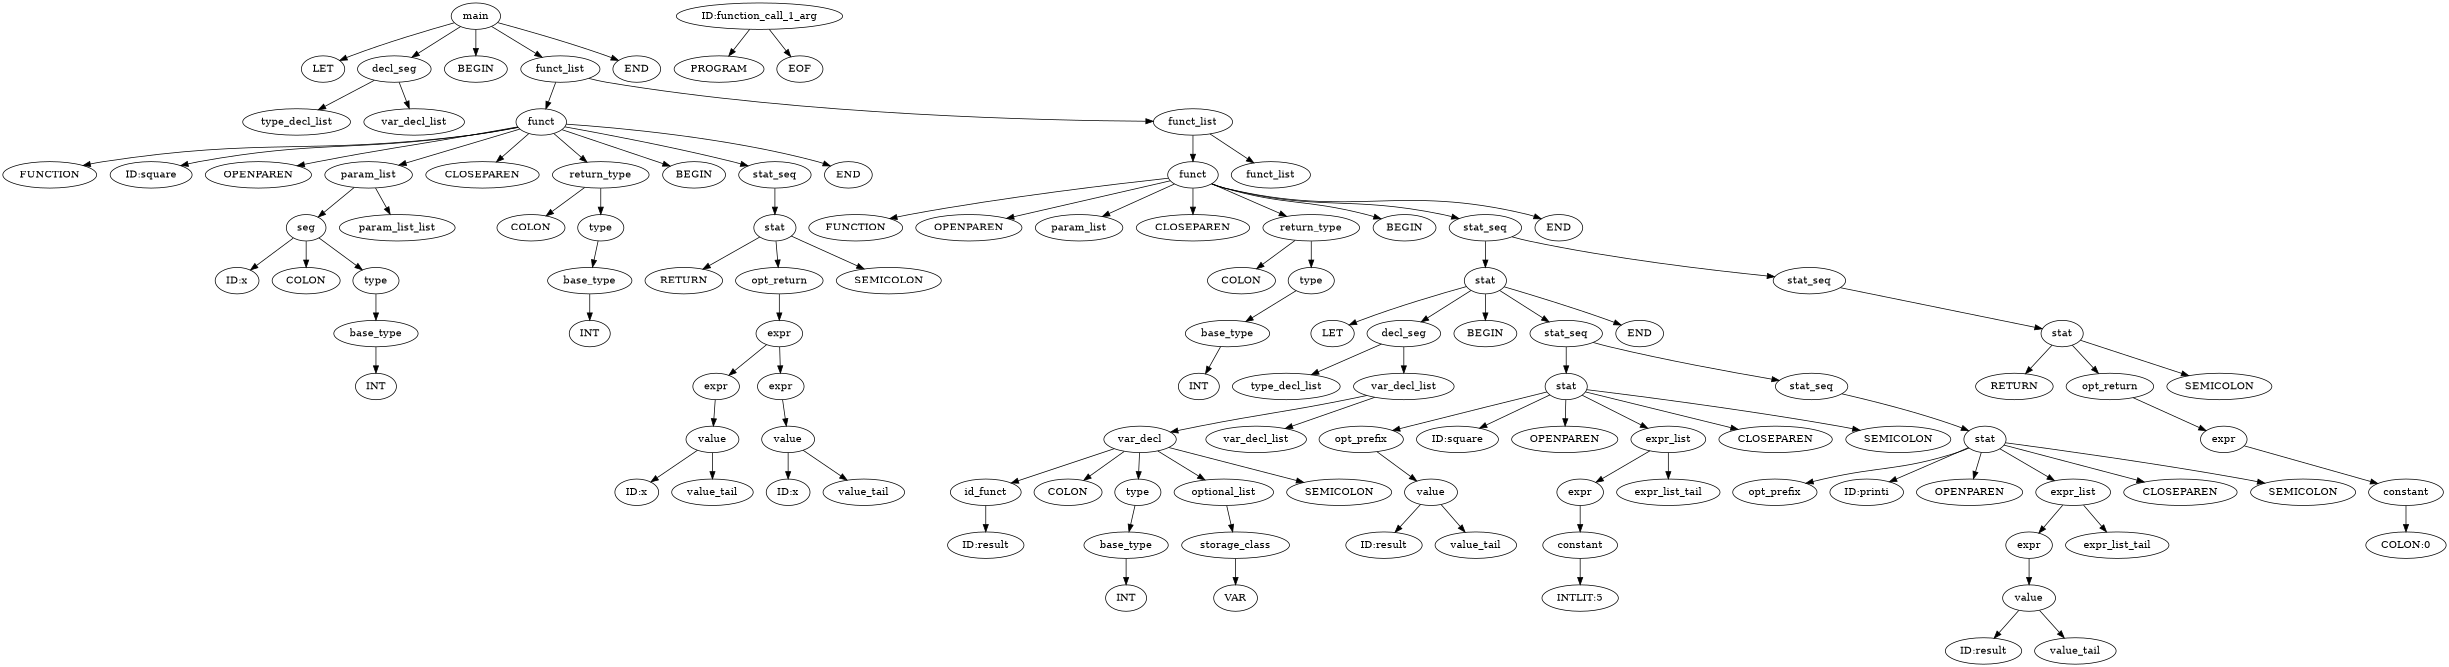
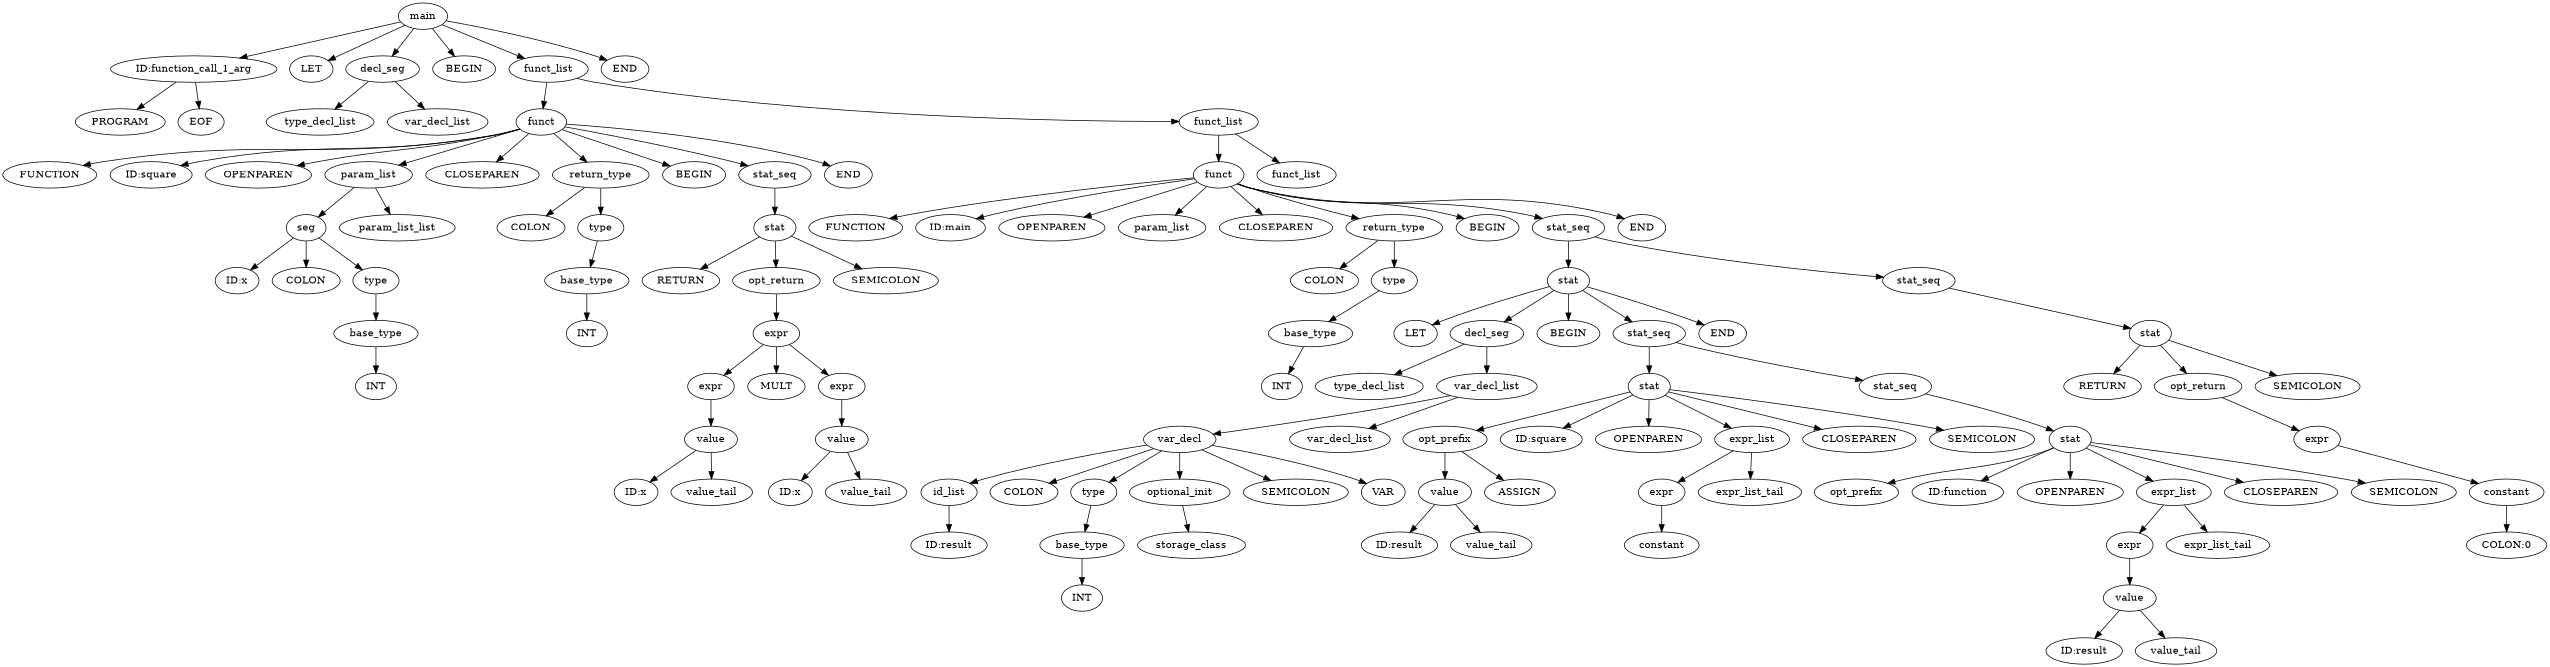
edge "main" -> "ID:function_call_1_arg": added
node "ID:main": added
node "MULT": added
node "id_funct": label "id_funct" -> "id_list"
node "optional_list": label "optional_list" -> "optional_init"
node "ASSIGN": added
node "ID:printi": label "ID:printi" -> "ID:function"
edge "storage_class" -> "VAR": now "var_decl" -> "VAR"
node "INTLIT:5": removed
